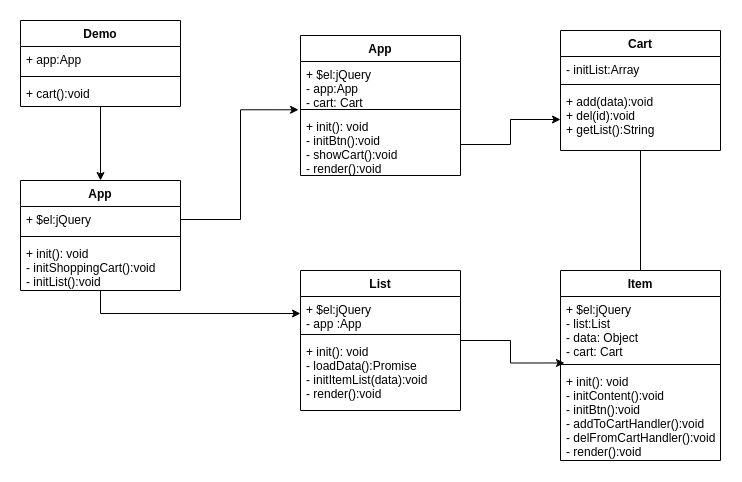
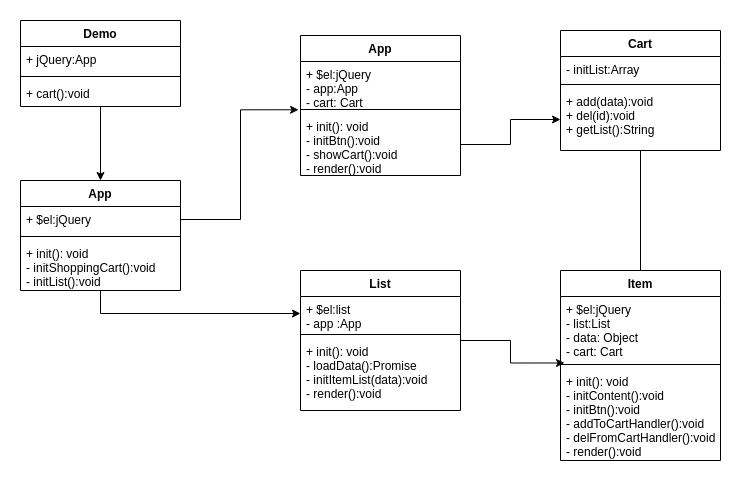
node "+ app:App": label "+ app:App" -> "+ jQuery:App"
node "+ $el:jQuery - app :App": label "+ $el:jQuery - app :App" -> "+ $el:list - app :App"
